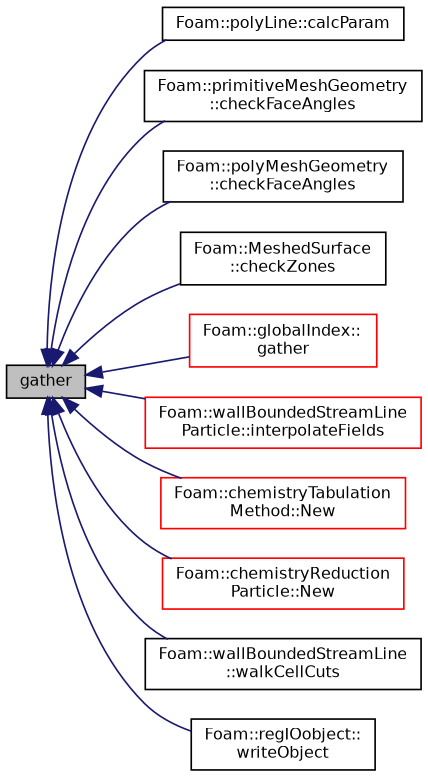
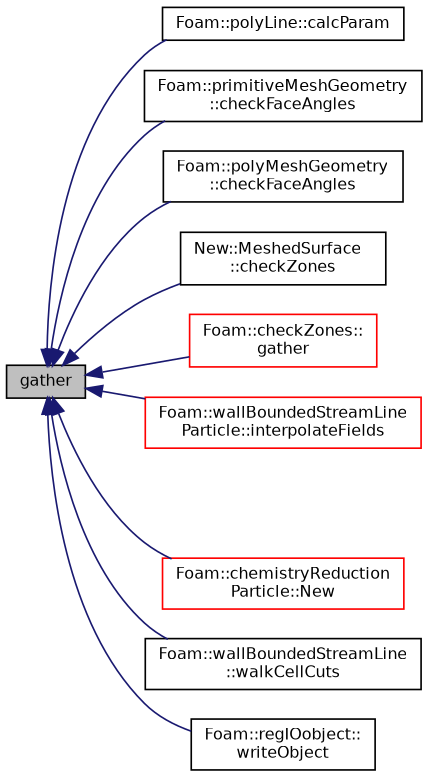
node "Foam::MeshedSurface ::checkZones": label "Foam::MeshedSurface ::checkZones" -> "New::MeshedSurface ::checkZones"
node "Foam::globalIndex:: gather": label "Foam::globalIndex:: gather" -> "Foam::checkZones:: gather"
node "Foam::chemistryTabulation Method::New": removed
